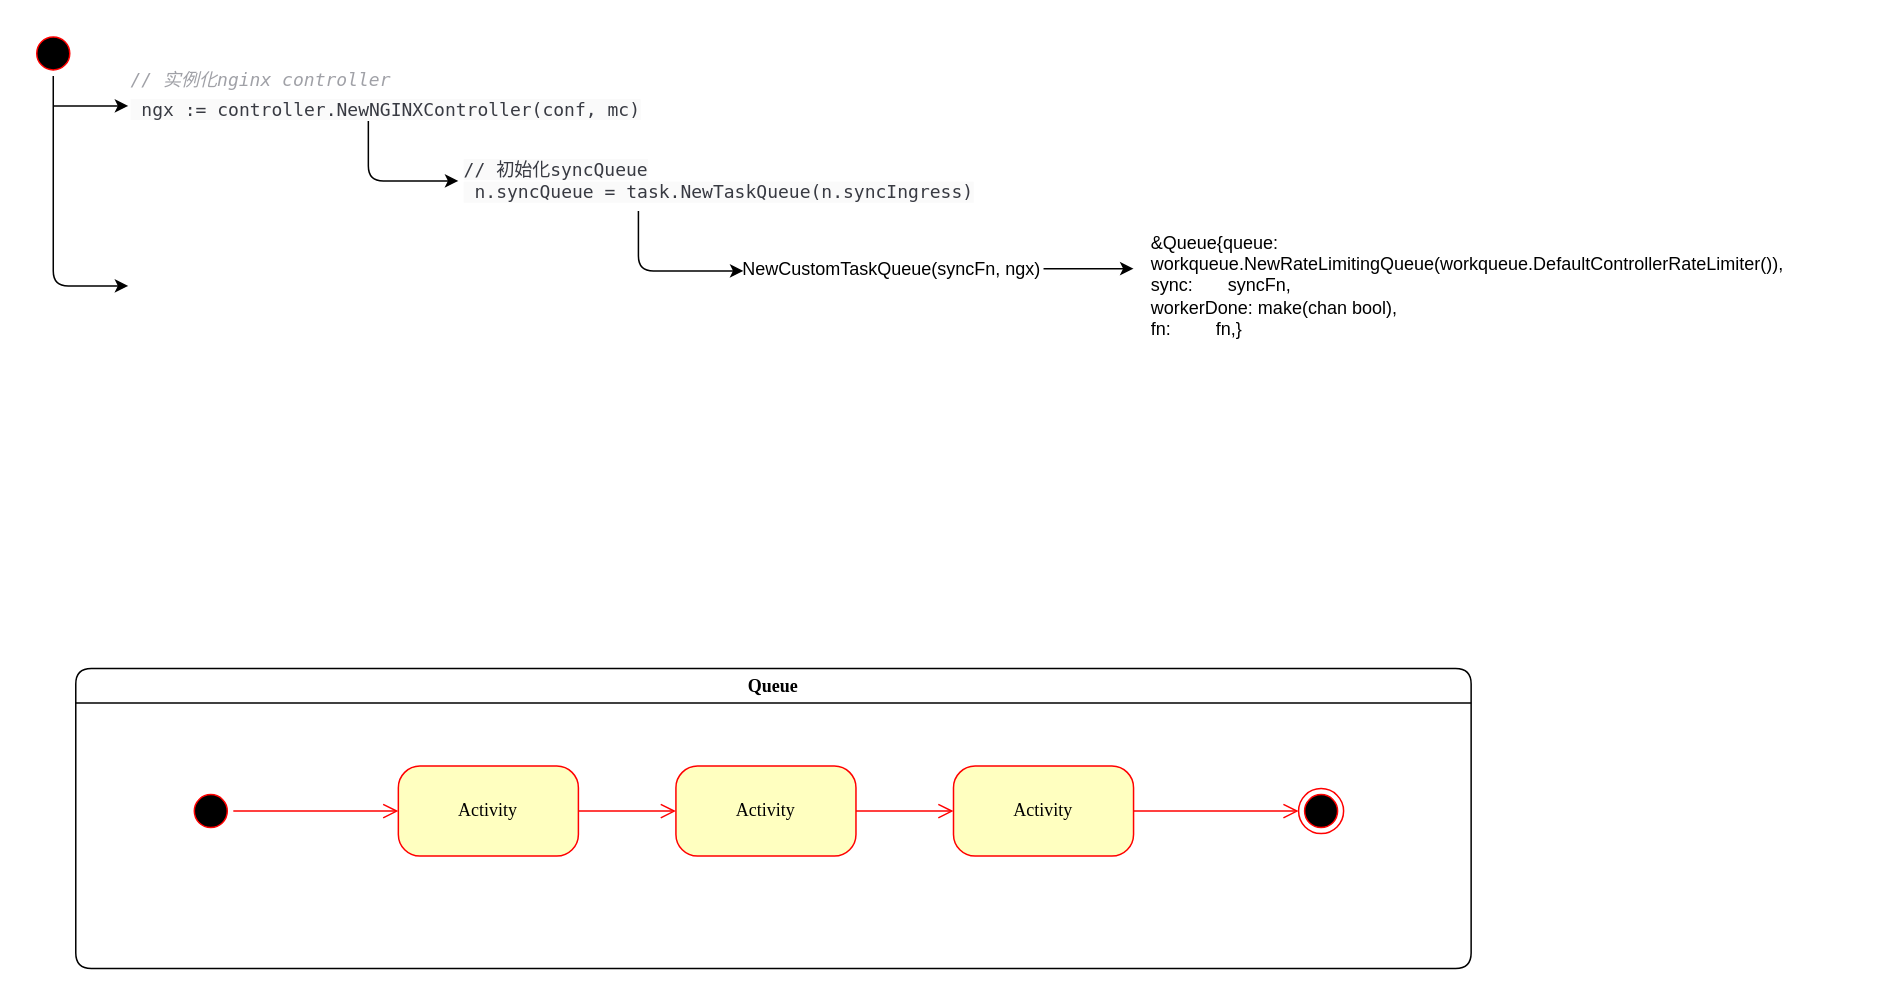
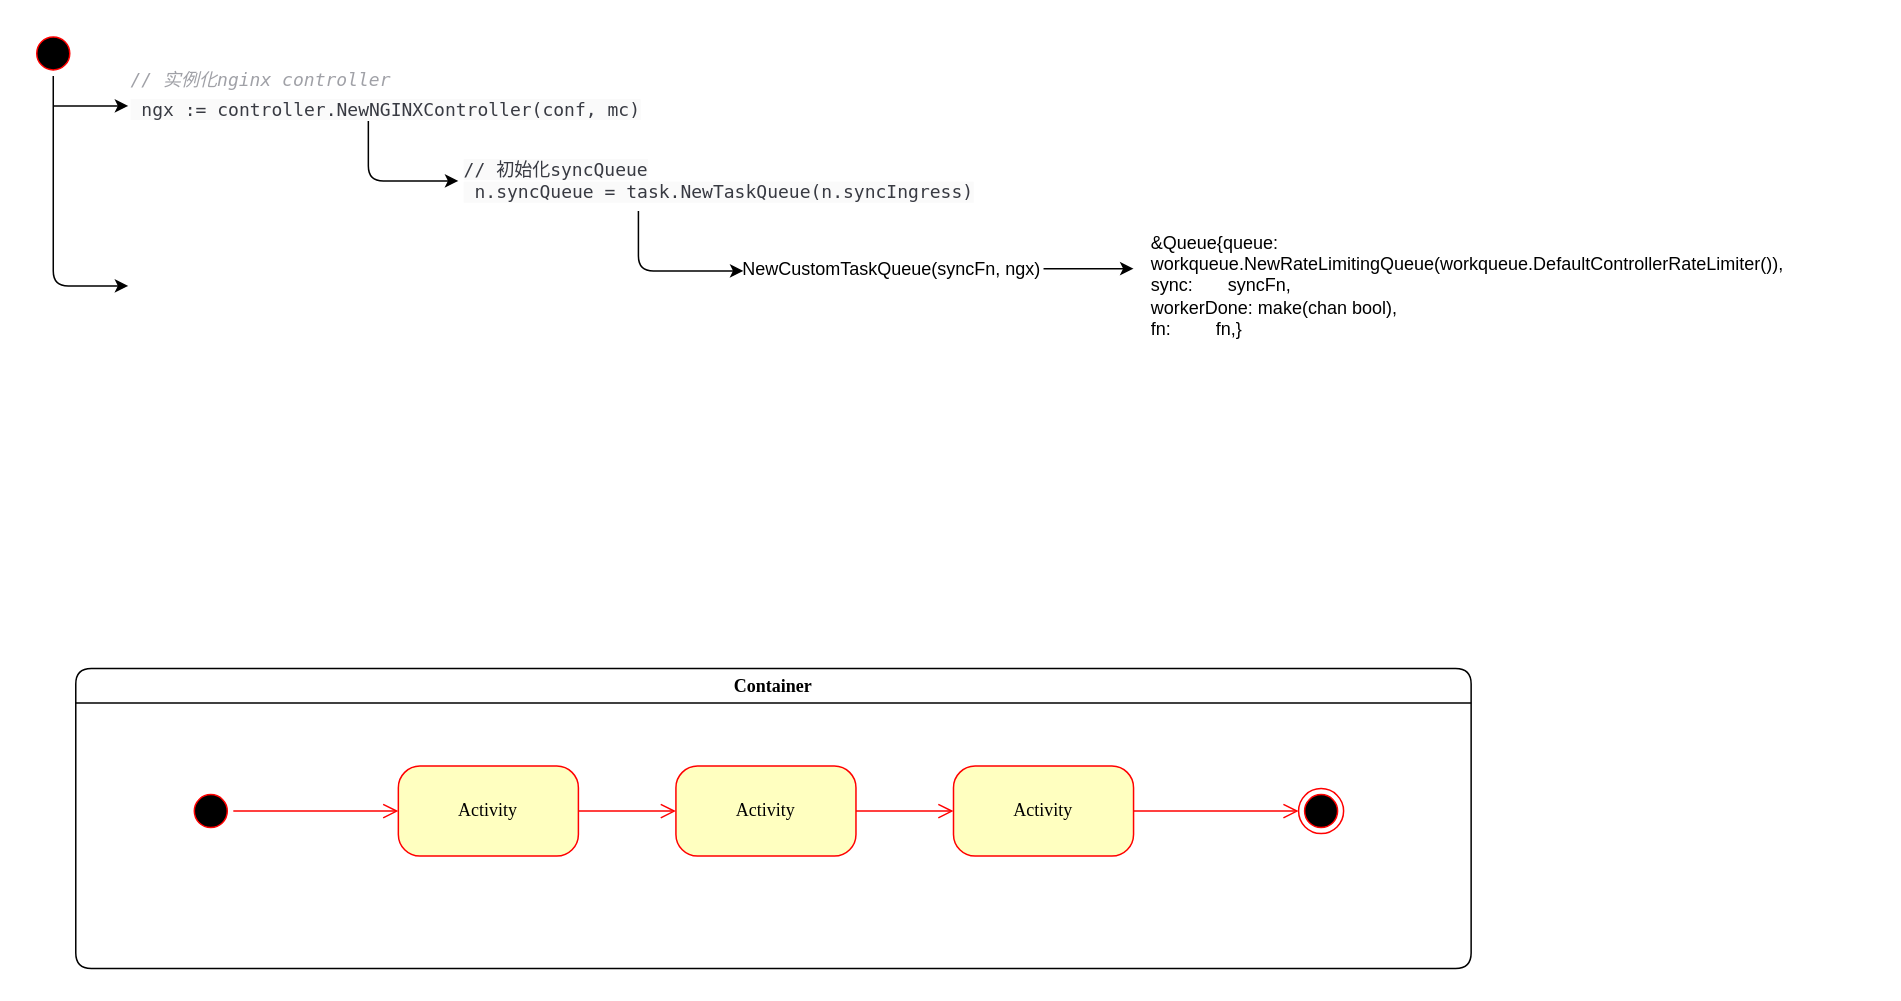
node "Queue": label "Queue" -> "Container"
